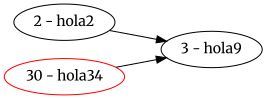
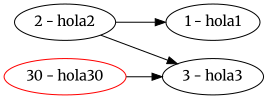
node "1 - hola1": added
node "3 - hola9": label "3 - hola9" -> "3 - hola3"
node "30 - hola34": label "30 - hola34" -> "30 - hola30"
